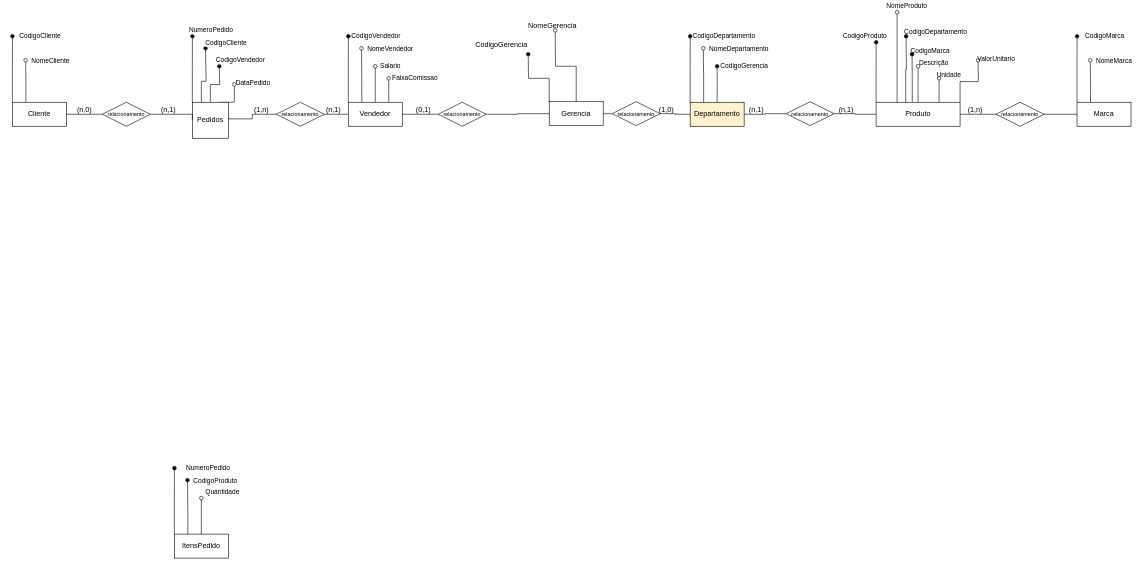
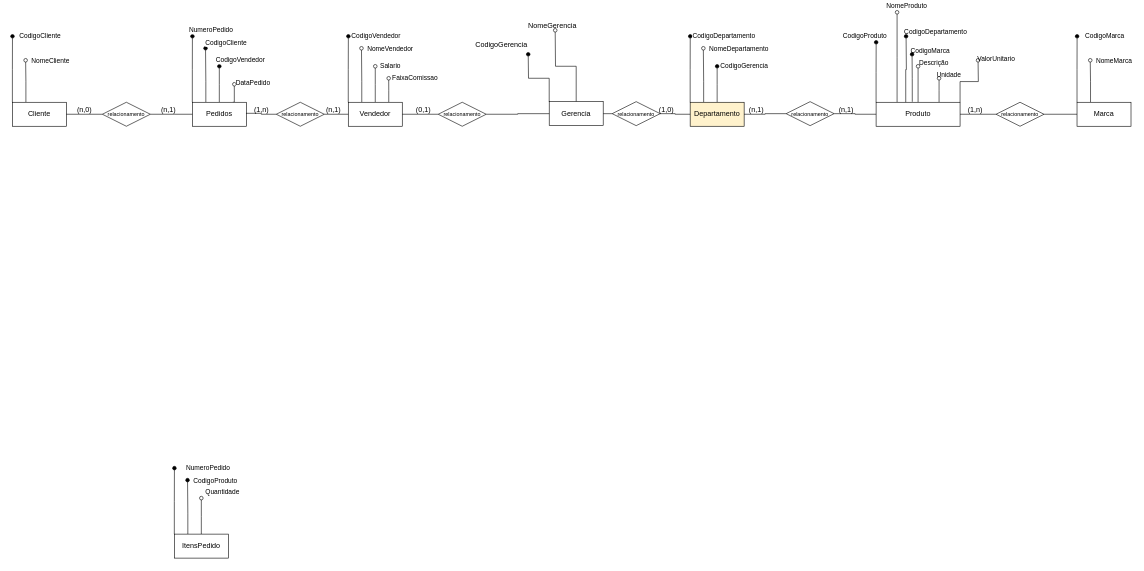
node "Pedidos": size 36x36 -> 54x24
